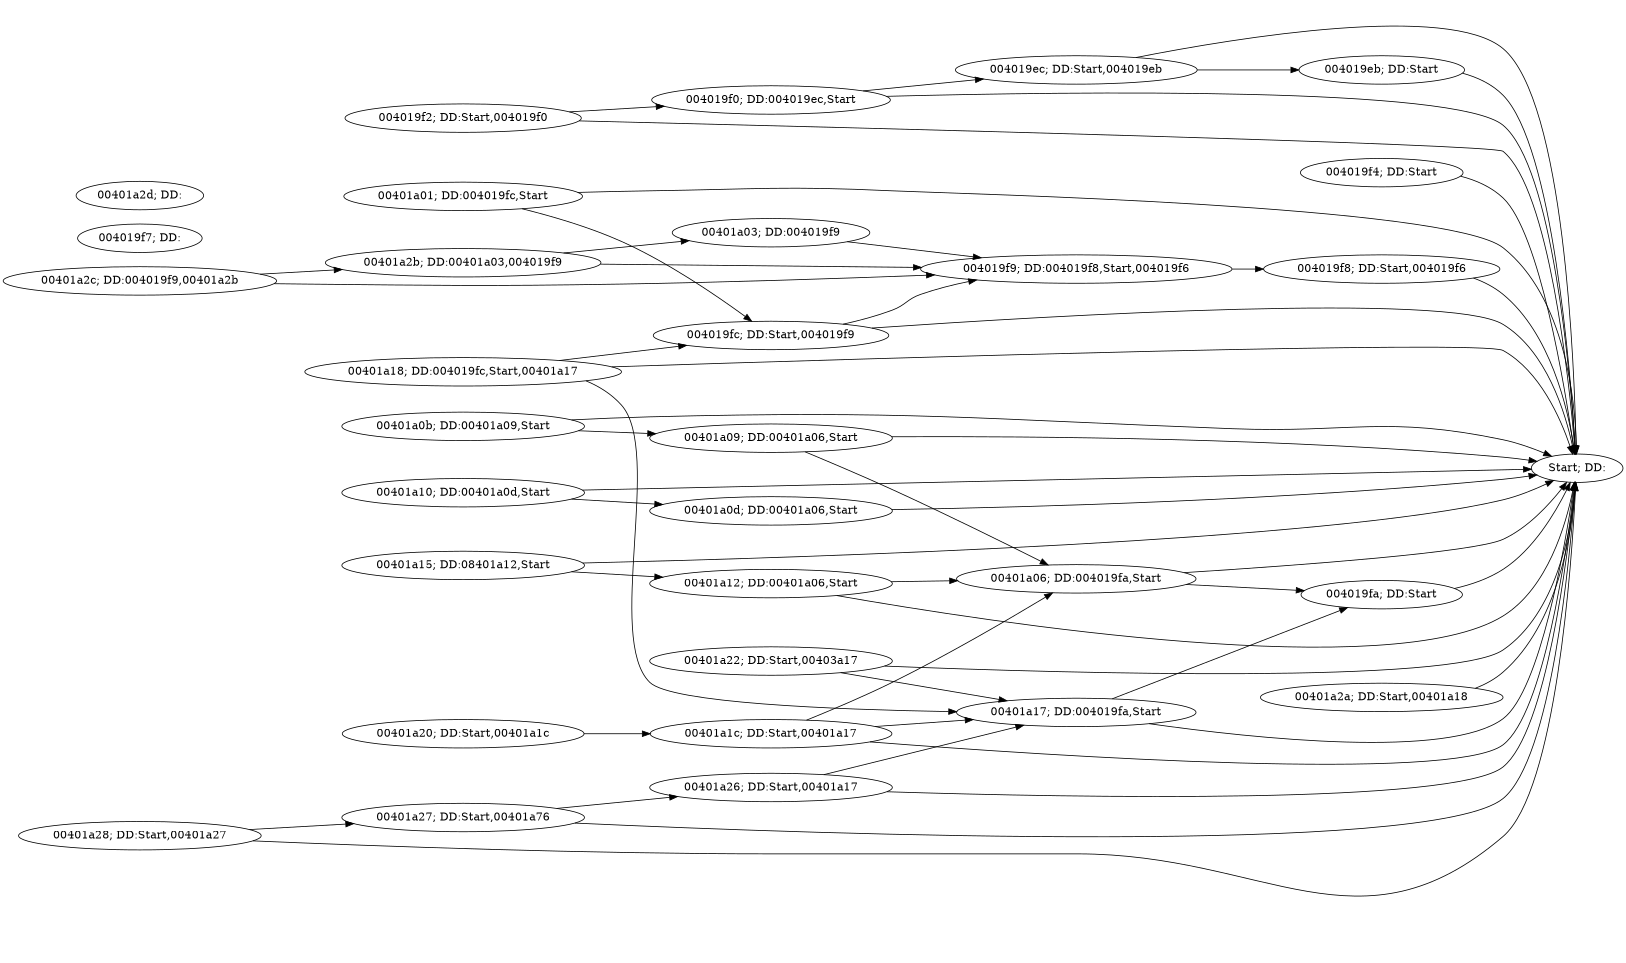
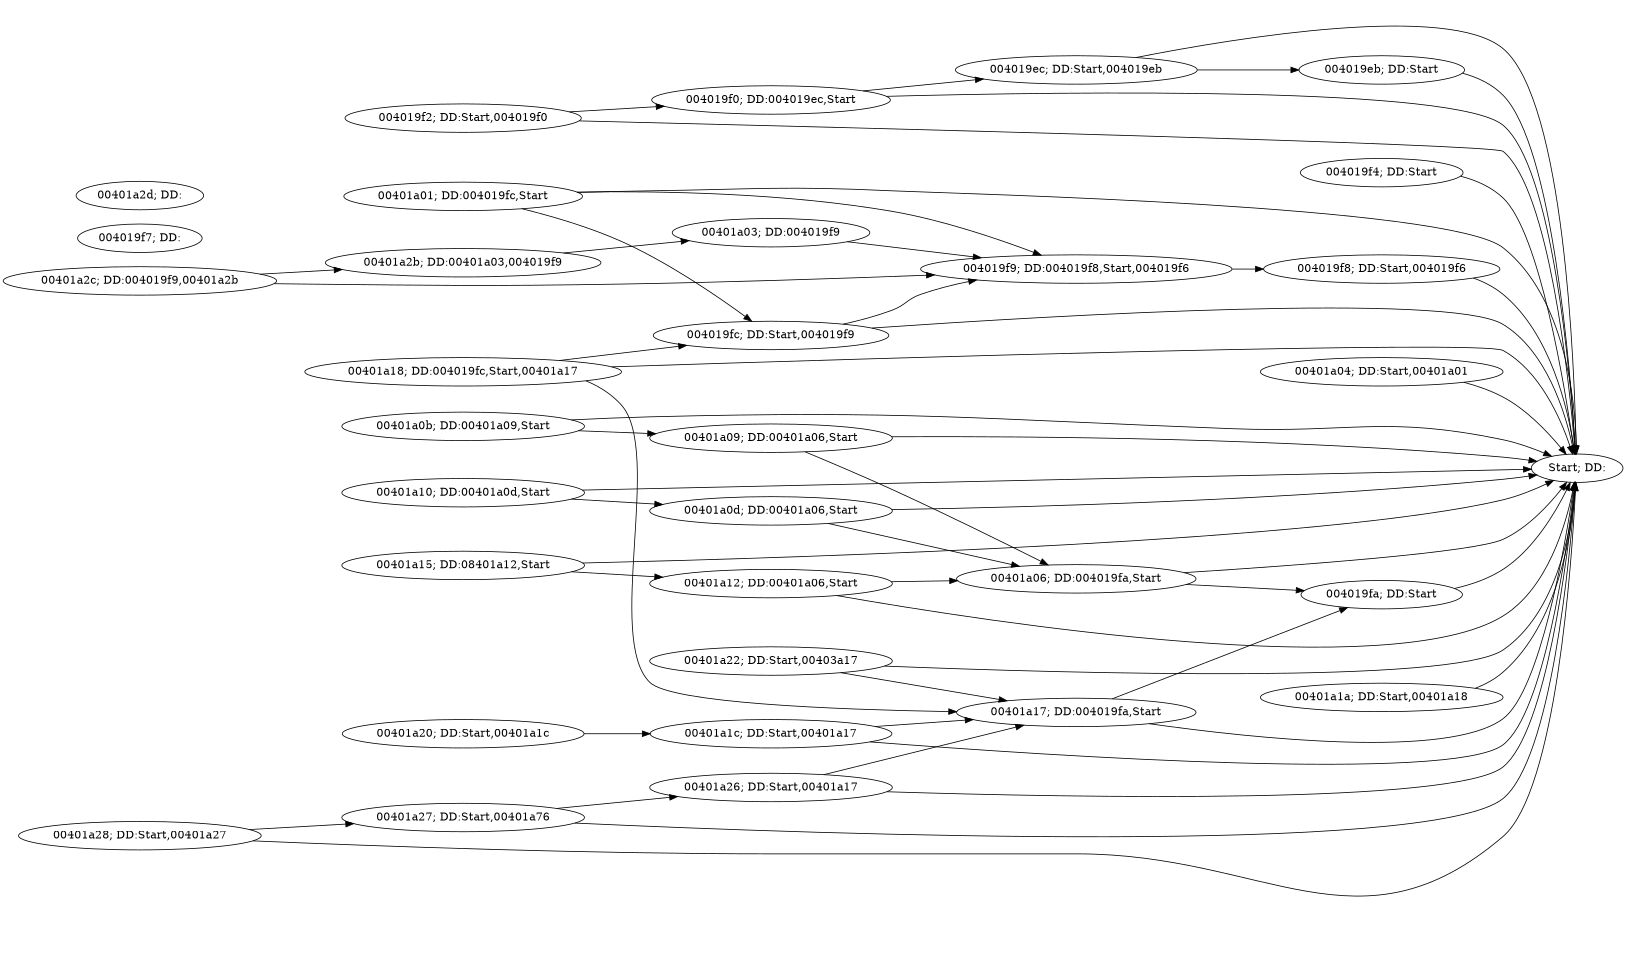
edge "00401a2b; DD:00401a03,004019f9" -> "004019f9; DD:004019f8,Start,004019f6": now "00401a01; DD:004019fc,Start" -> "004019f9; DD:004019f8,Start,004019f6"
node "00401a04; DD:Start,00401a01": added
edge "00401a1c; DD:Start,00401a17" -> "00401a06; DD:004019fa,Start": now "00401a0d; DD:00401a06,Start" -> "00401a06; DD:004019fa,Start"
node "00401a2a; DD:Start,00401a18": label "00401a2a; DD:Start,00401a18" -> "00401a1a; DD:Start,00401a18"
